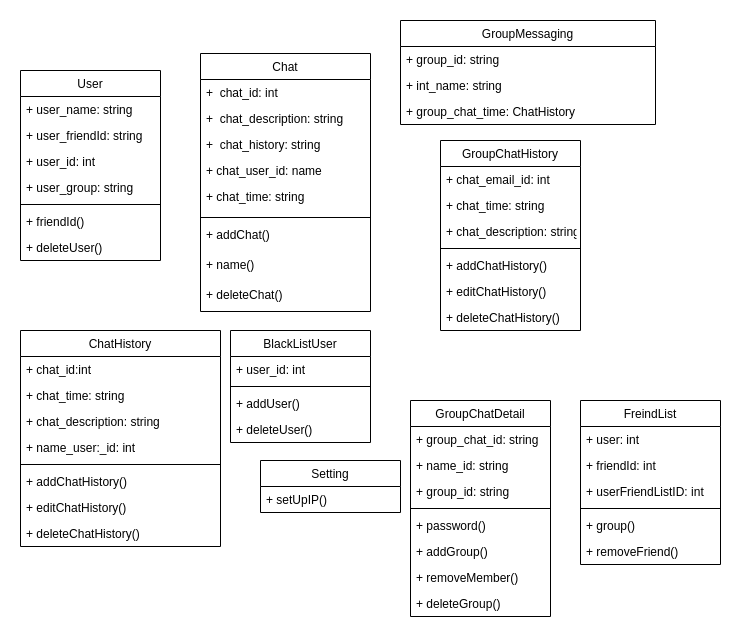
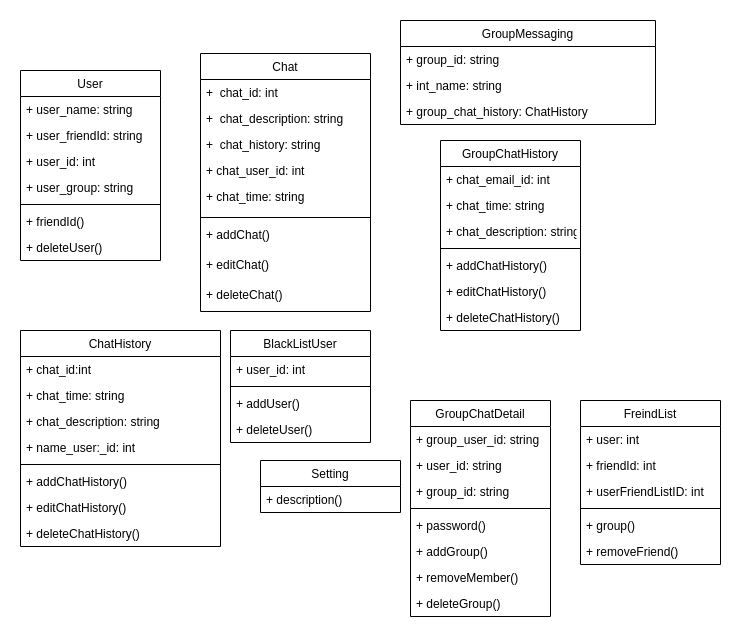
node "+ group_chat_time: ChatHistory": label "+ group_chat_time: ChatHistory" -> "+ group_chat_history: ChatHistory"
node "+ chat_user_id: name": label "+ chat_user_id: name" -> "+ chat_user_id: int"
node "+ name()": label "+ name()" -> "+ editChat()"
node "+ group_chat_id: string": label "+ group_chat_id: string" -> "+ group_user_id: string"
node "+ name_id: string": label "+ name_id: string" -> "+ user_id: string"
node "+ setUpIP()": label "+ setUpIP()" -> "+ description()"
